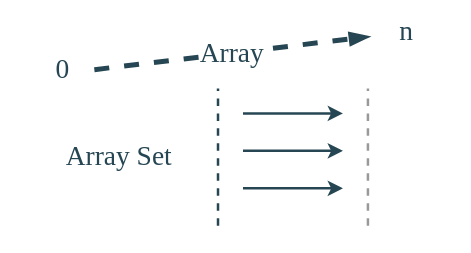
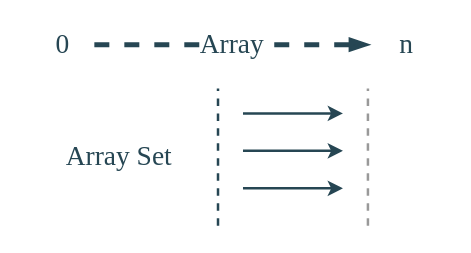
node "n": moved (407, 32) -> (407, 44)
node "0": moved (63, 69) -> (63, 44)
